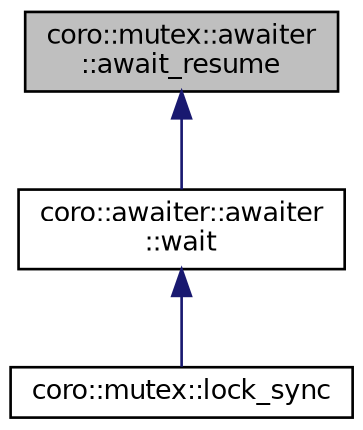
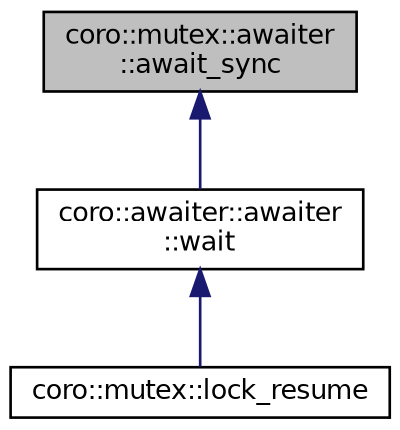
node "coro::mutex::awaiter ::await_resume": label "coro::mutex::awaiter ::await_resume" -> "coro::mutex::awaiter ::await_sync"
node "coro::mutex::lock_sync": label "coro::mutex::lock_sync" -> "coro::mutex::lock_resume"
